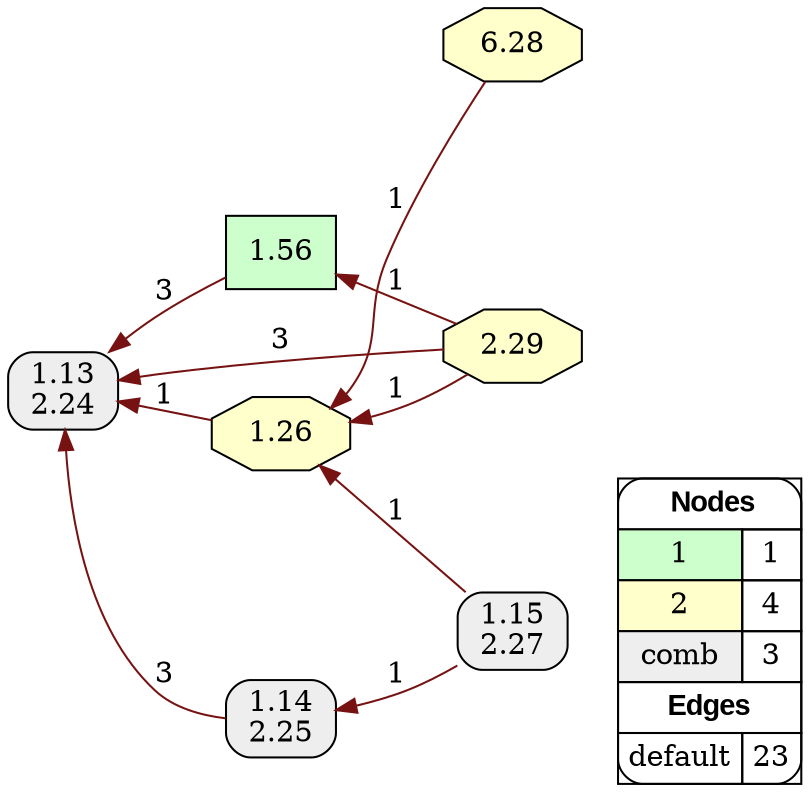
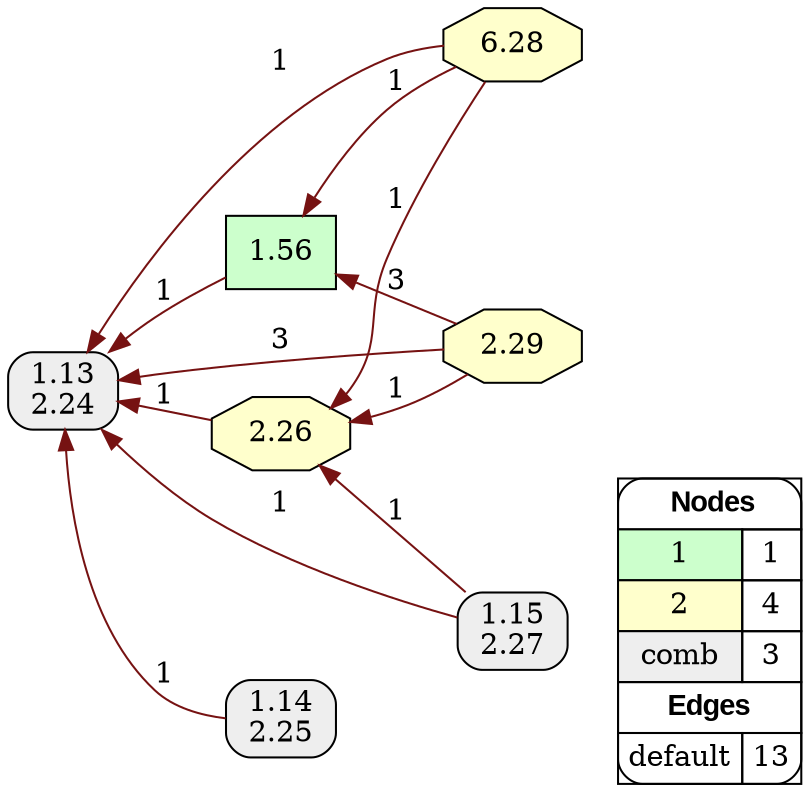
edge "6.28" -> "1.56": added, label "1"
edge "6.28" -> "1.13 2.24": added, label "1"
edge "2.29" -> "1.56": label "1" -> "3"
edge "1.56" -> "1.13 2.24": label "3" -> "1"
node "1.26": label "1.26" -> "2.26"
edge "1.14 2.25" -> "1.13 2.24": label "3" -> "1"
edge "1.15 2.27" -> "1.14 2.25": now "1.15 2.27" -> "1.13 2.24"
node "Nodes": text "23" -> "13"
